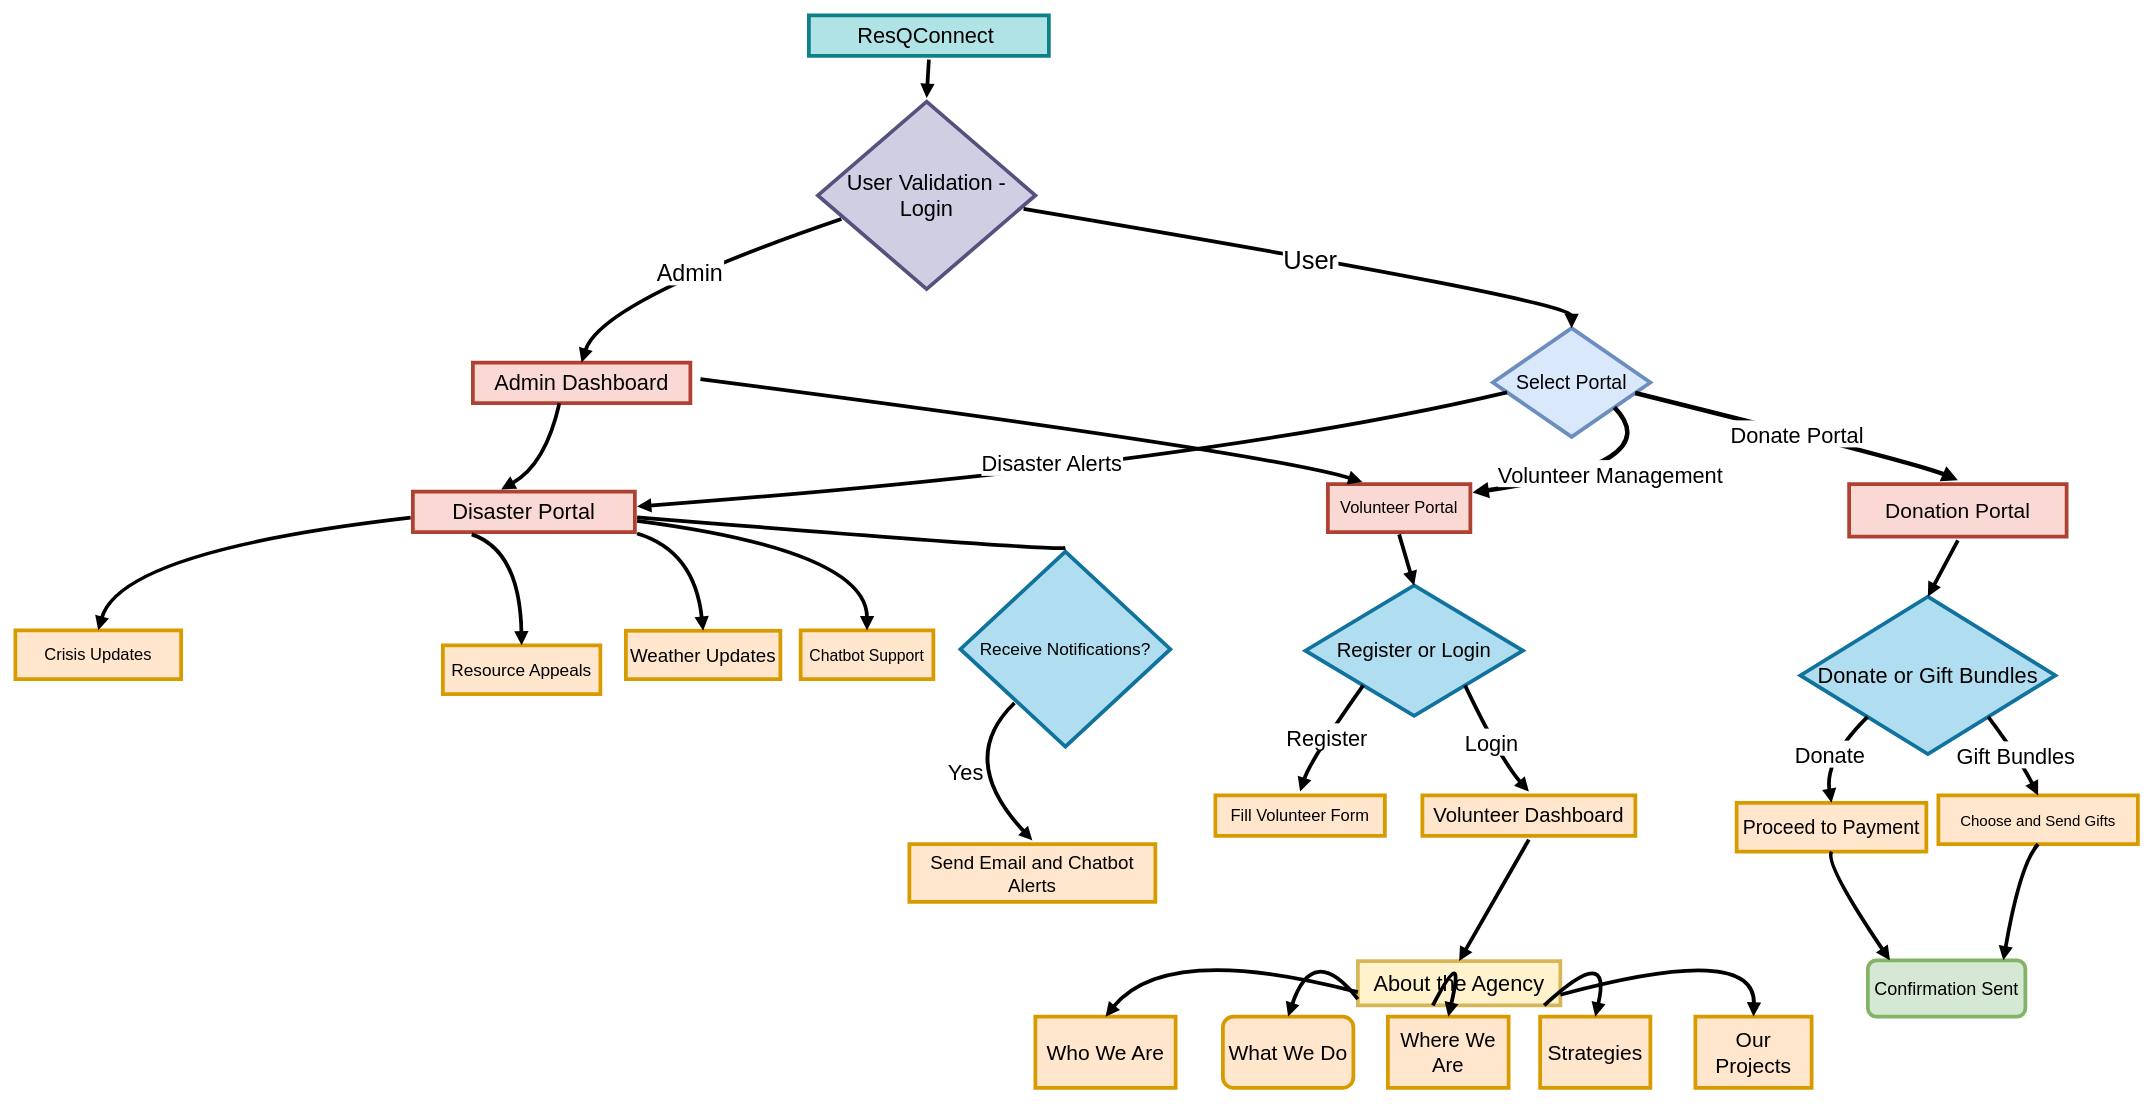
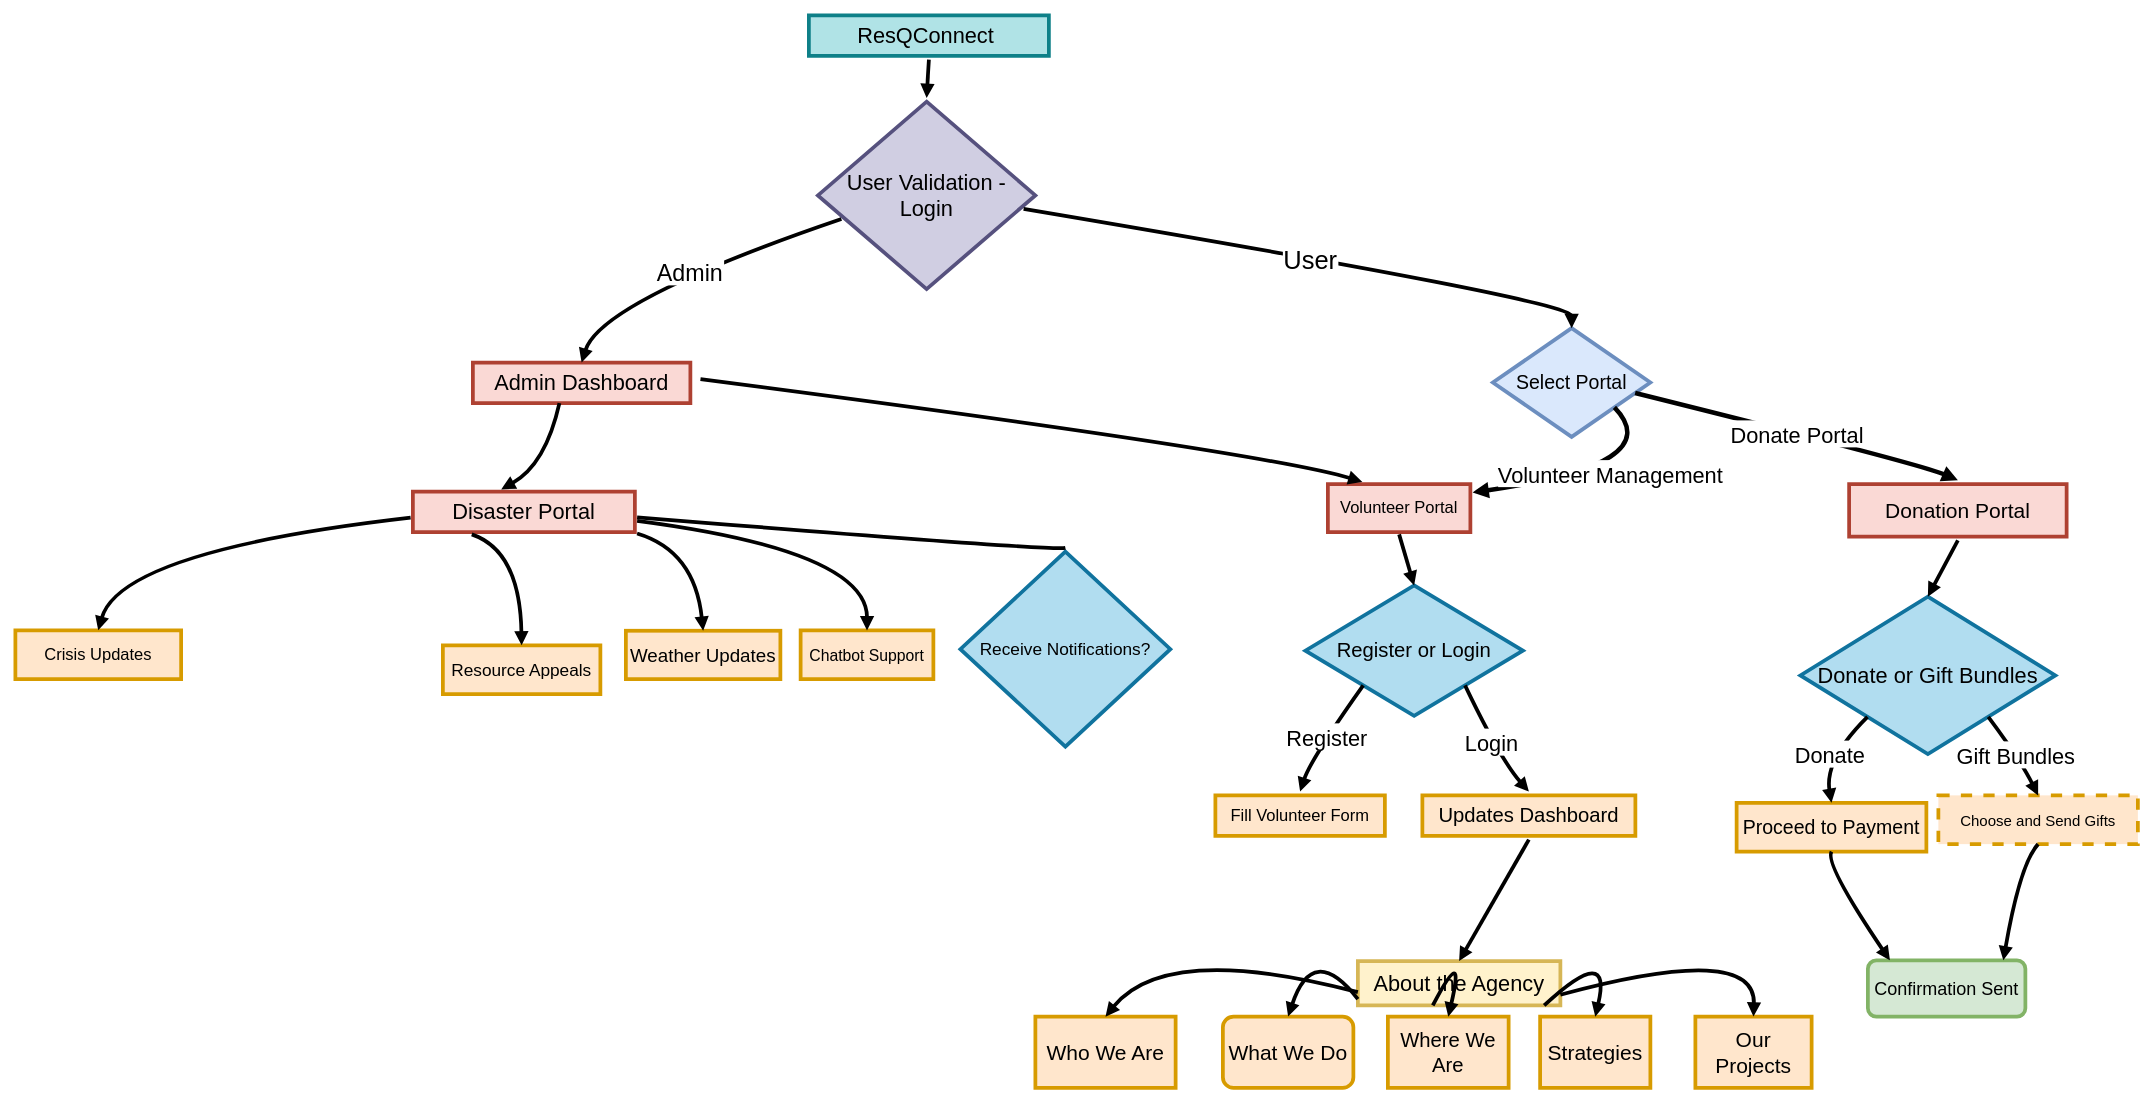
edge "Select Portal" -> "Disaster Portal": removed, label "Disaster Alerts"
edge "Receive Notifications?" -> "Send Email and Chatbot Alerts": removed, label "Yes"
node "Volunteer Dashboard": label "Volunteer Dashboard" -> "Updates Dashboard"
node "Choose and Send Gifts": style solid -> dashed
node "Send Email and Chatbot Alerts": removed
